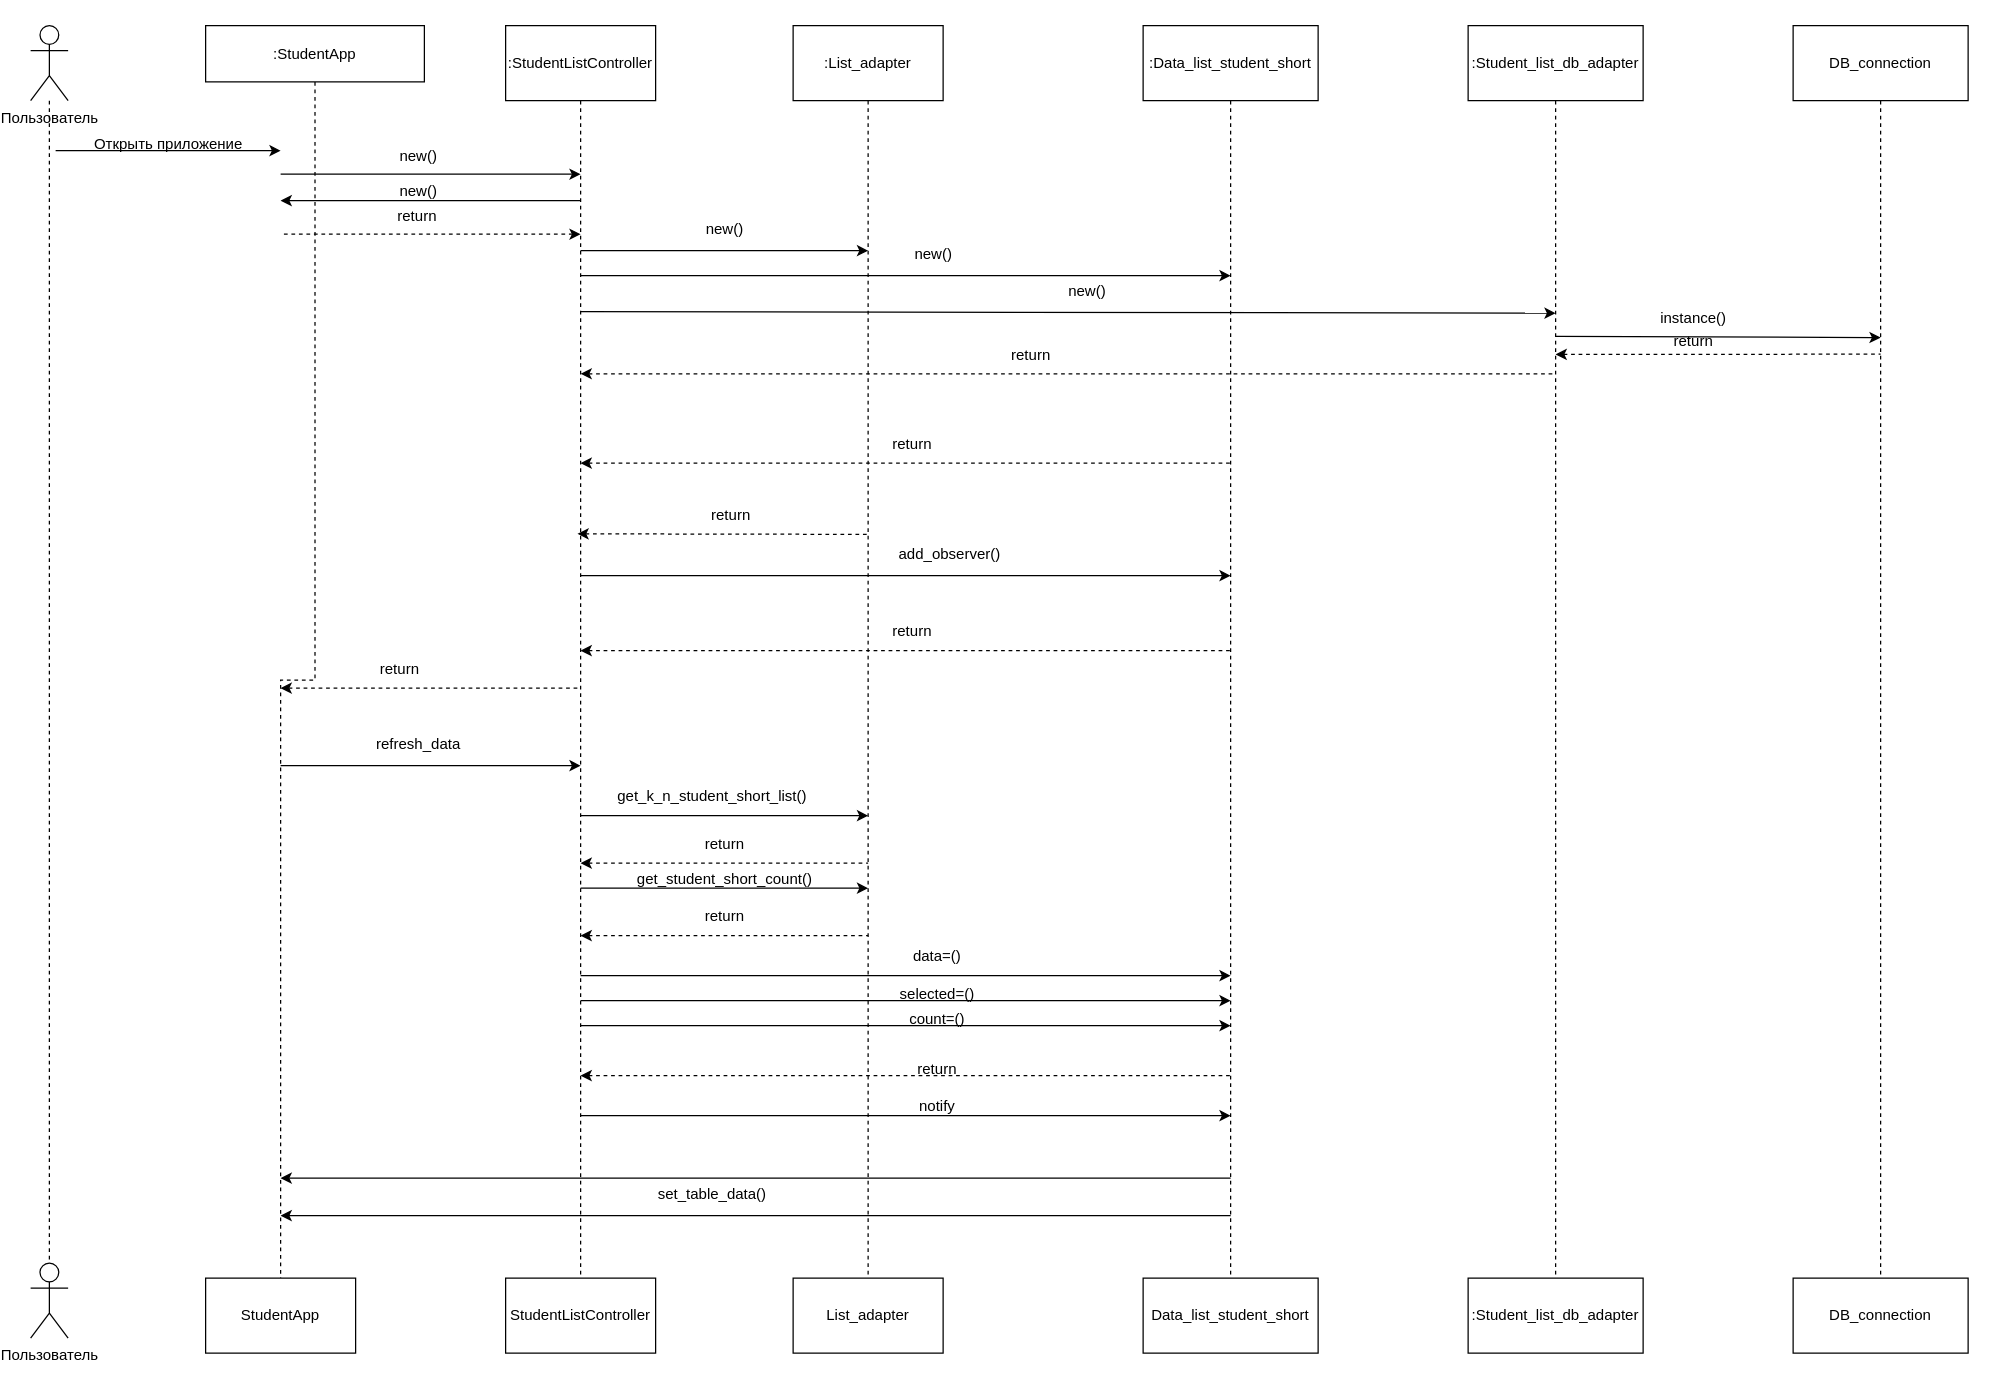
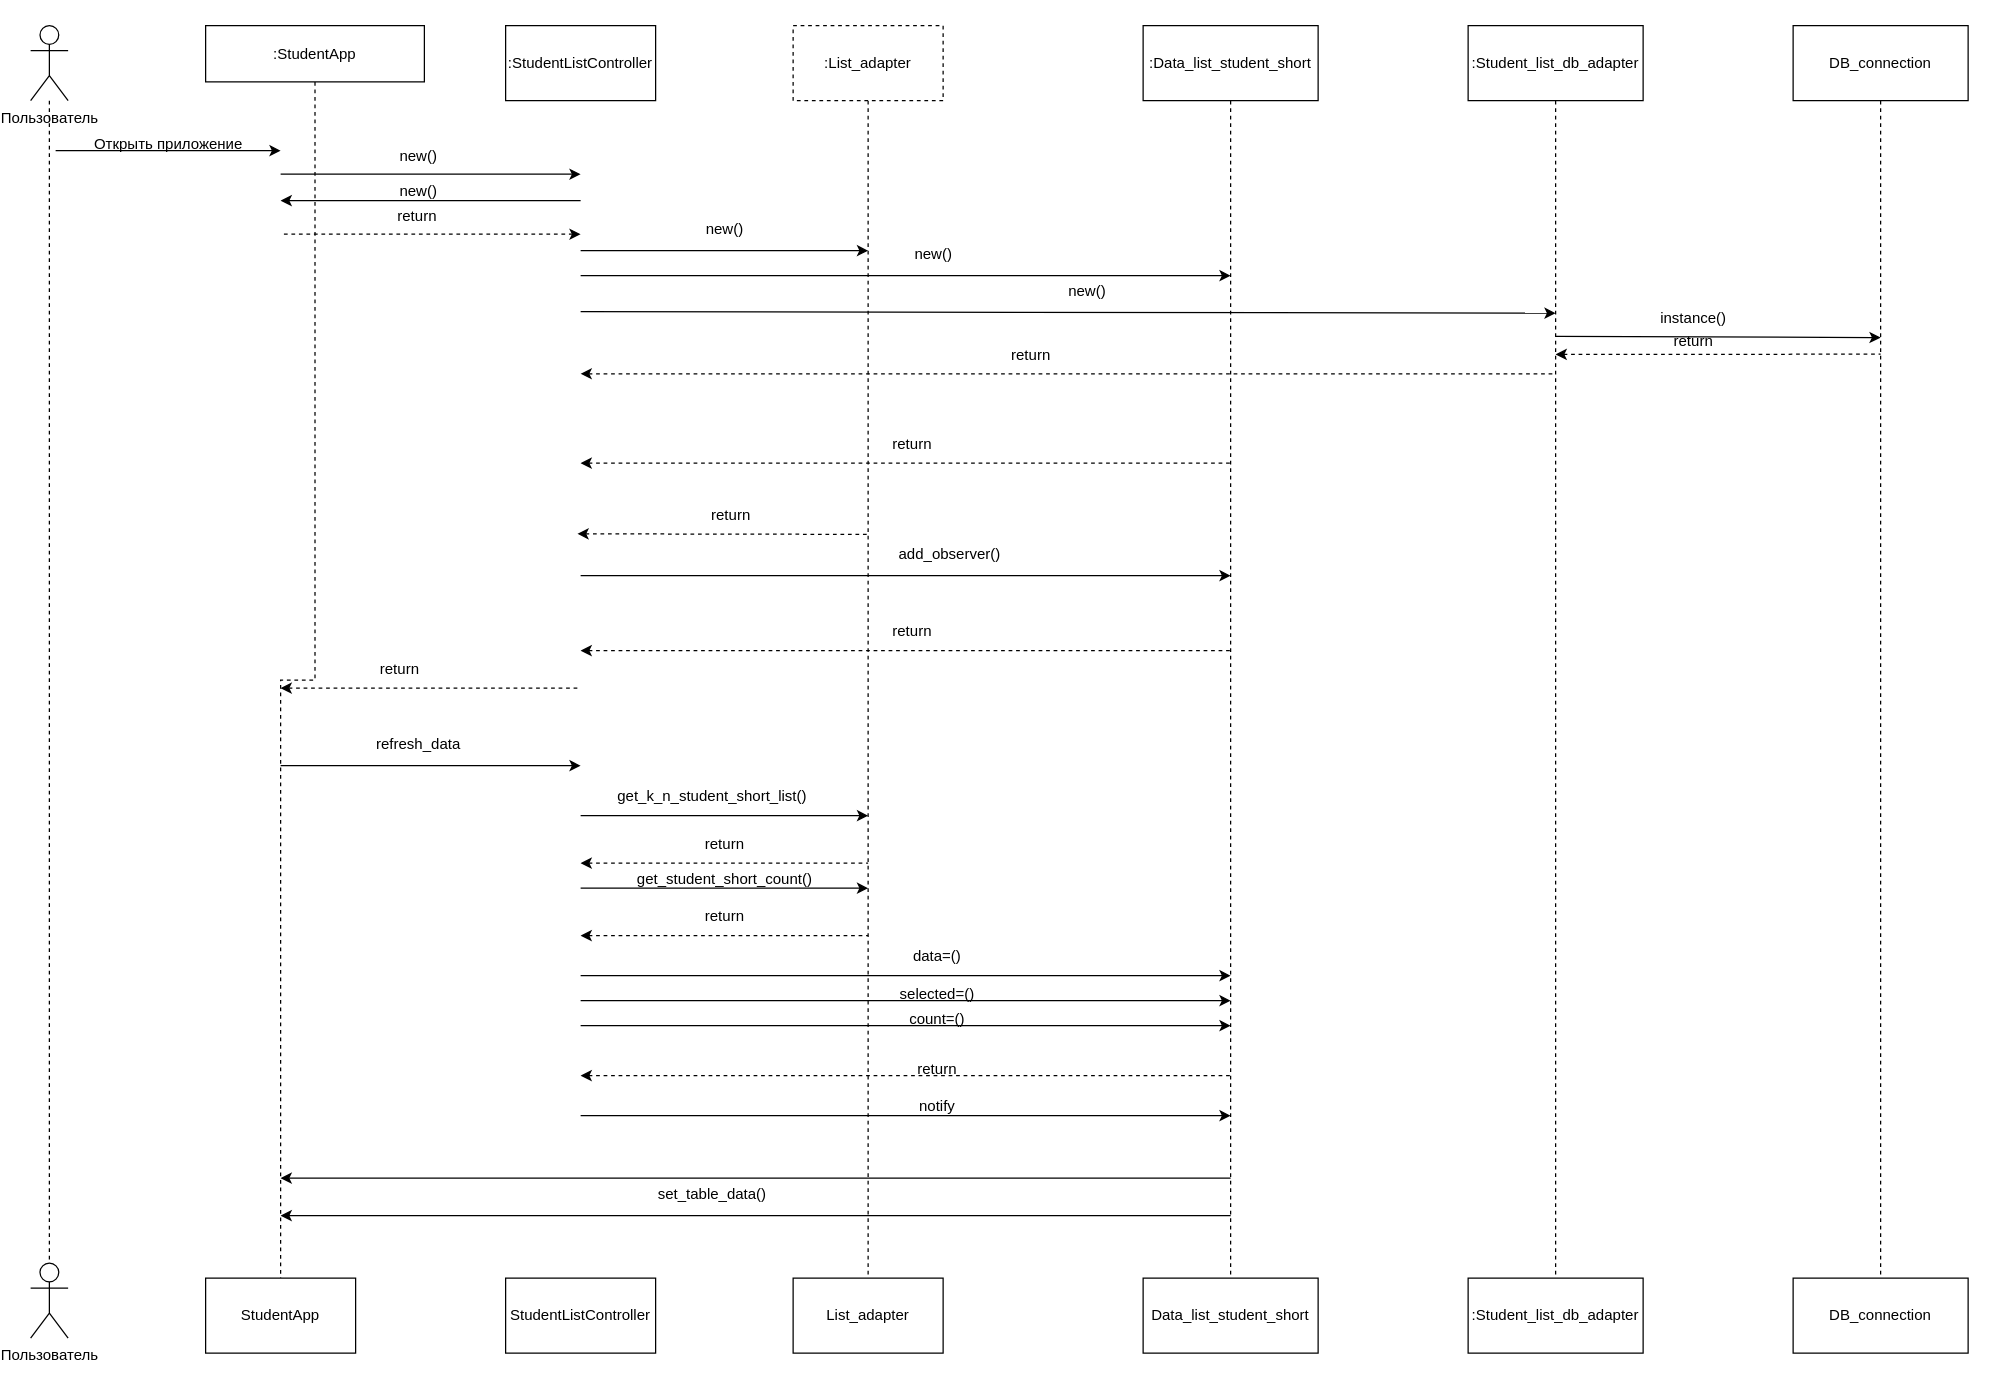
node ":List_adapter": style solid -> dashed
edge ":StudentListController" -- "StudentListController": removed
